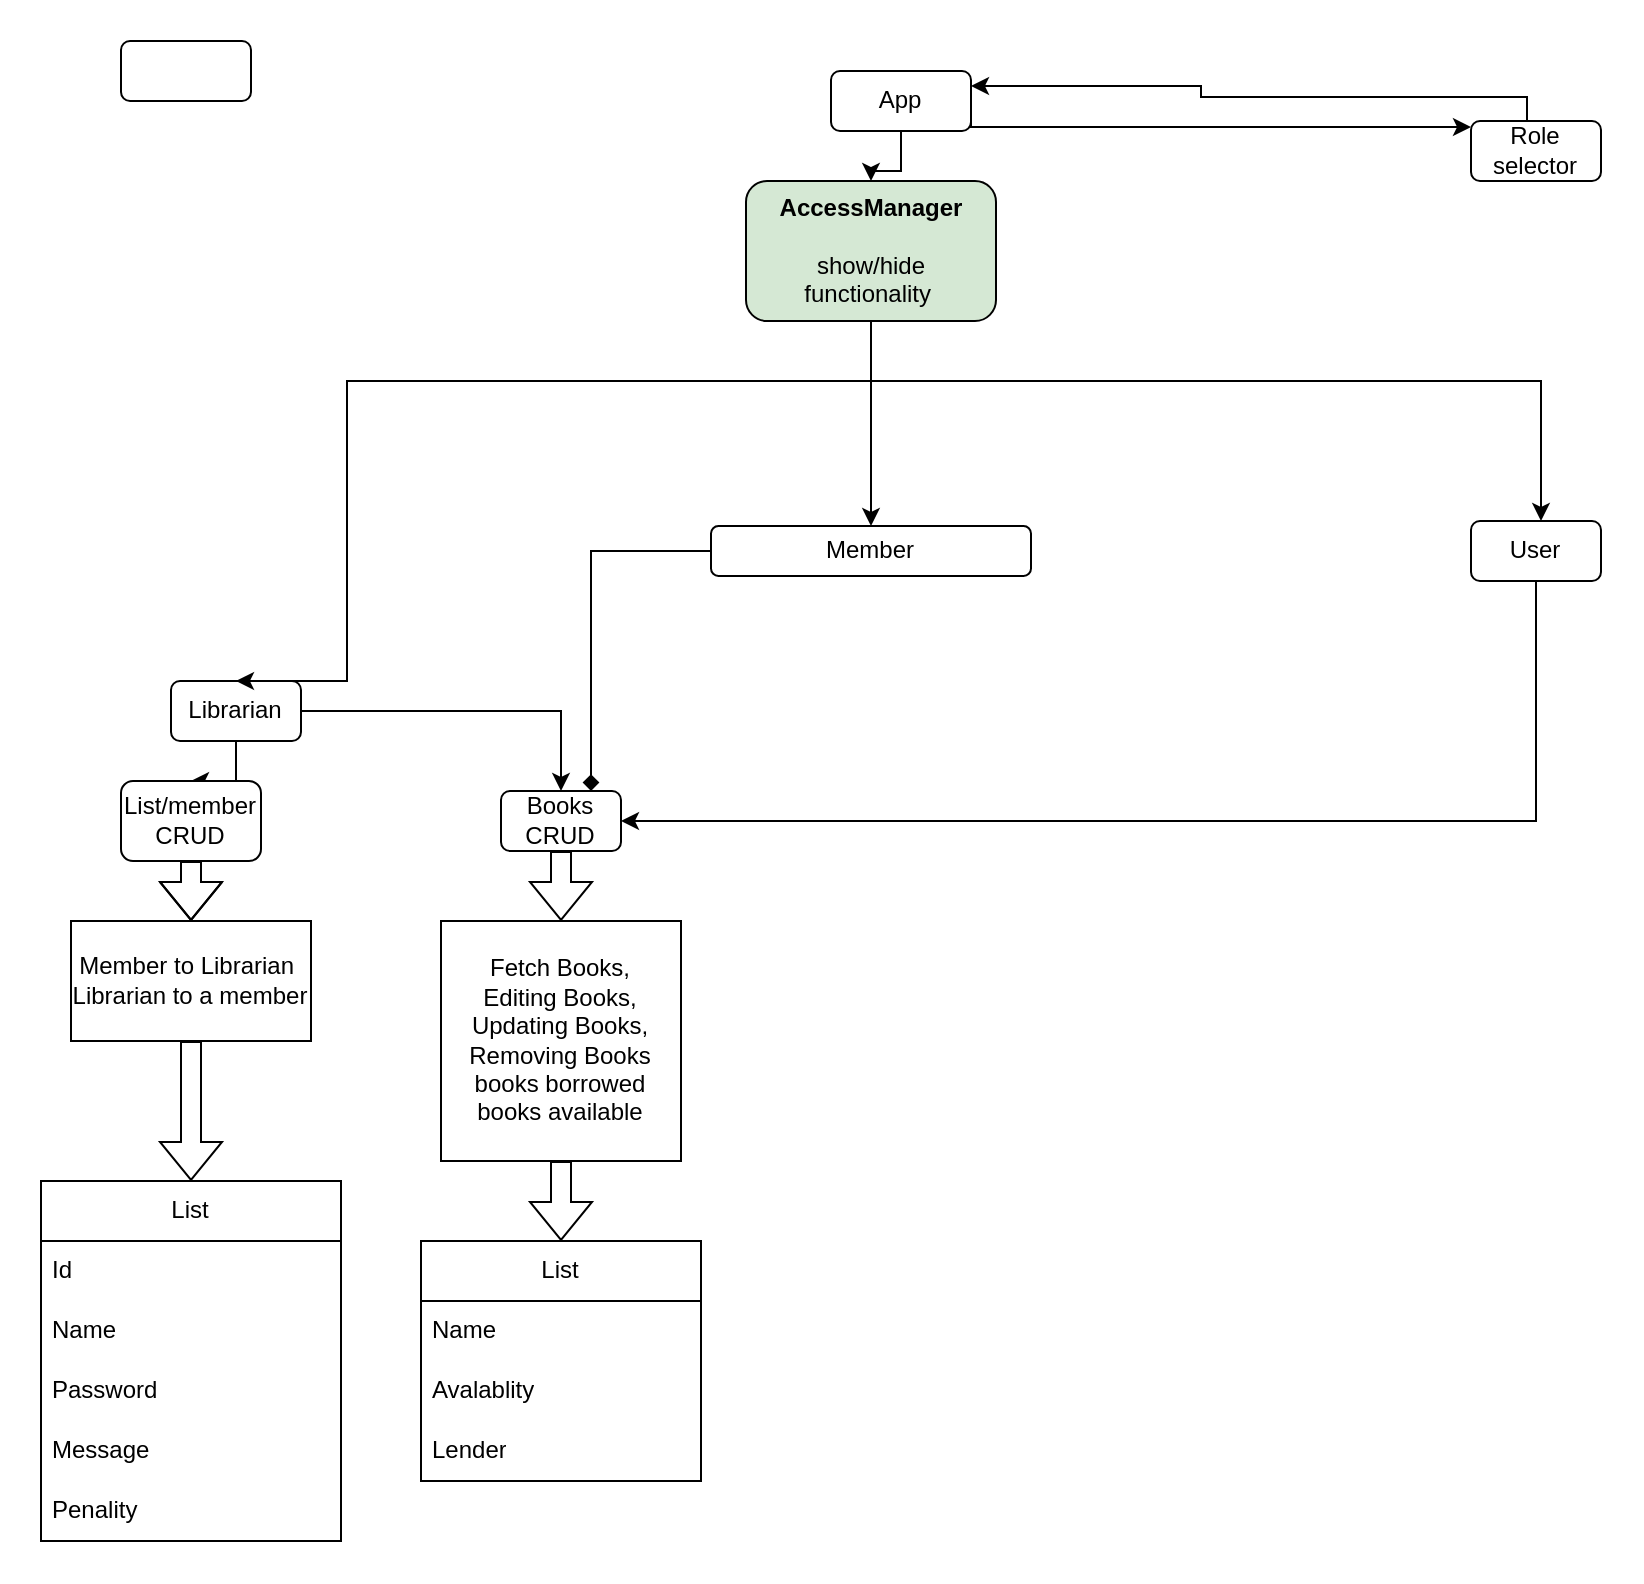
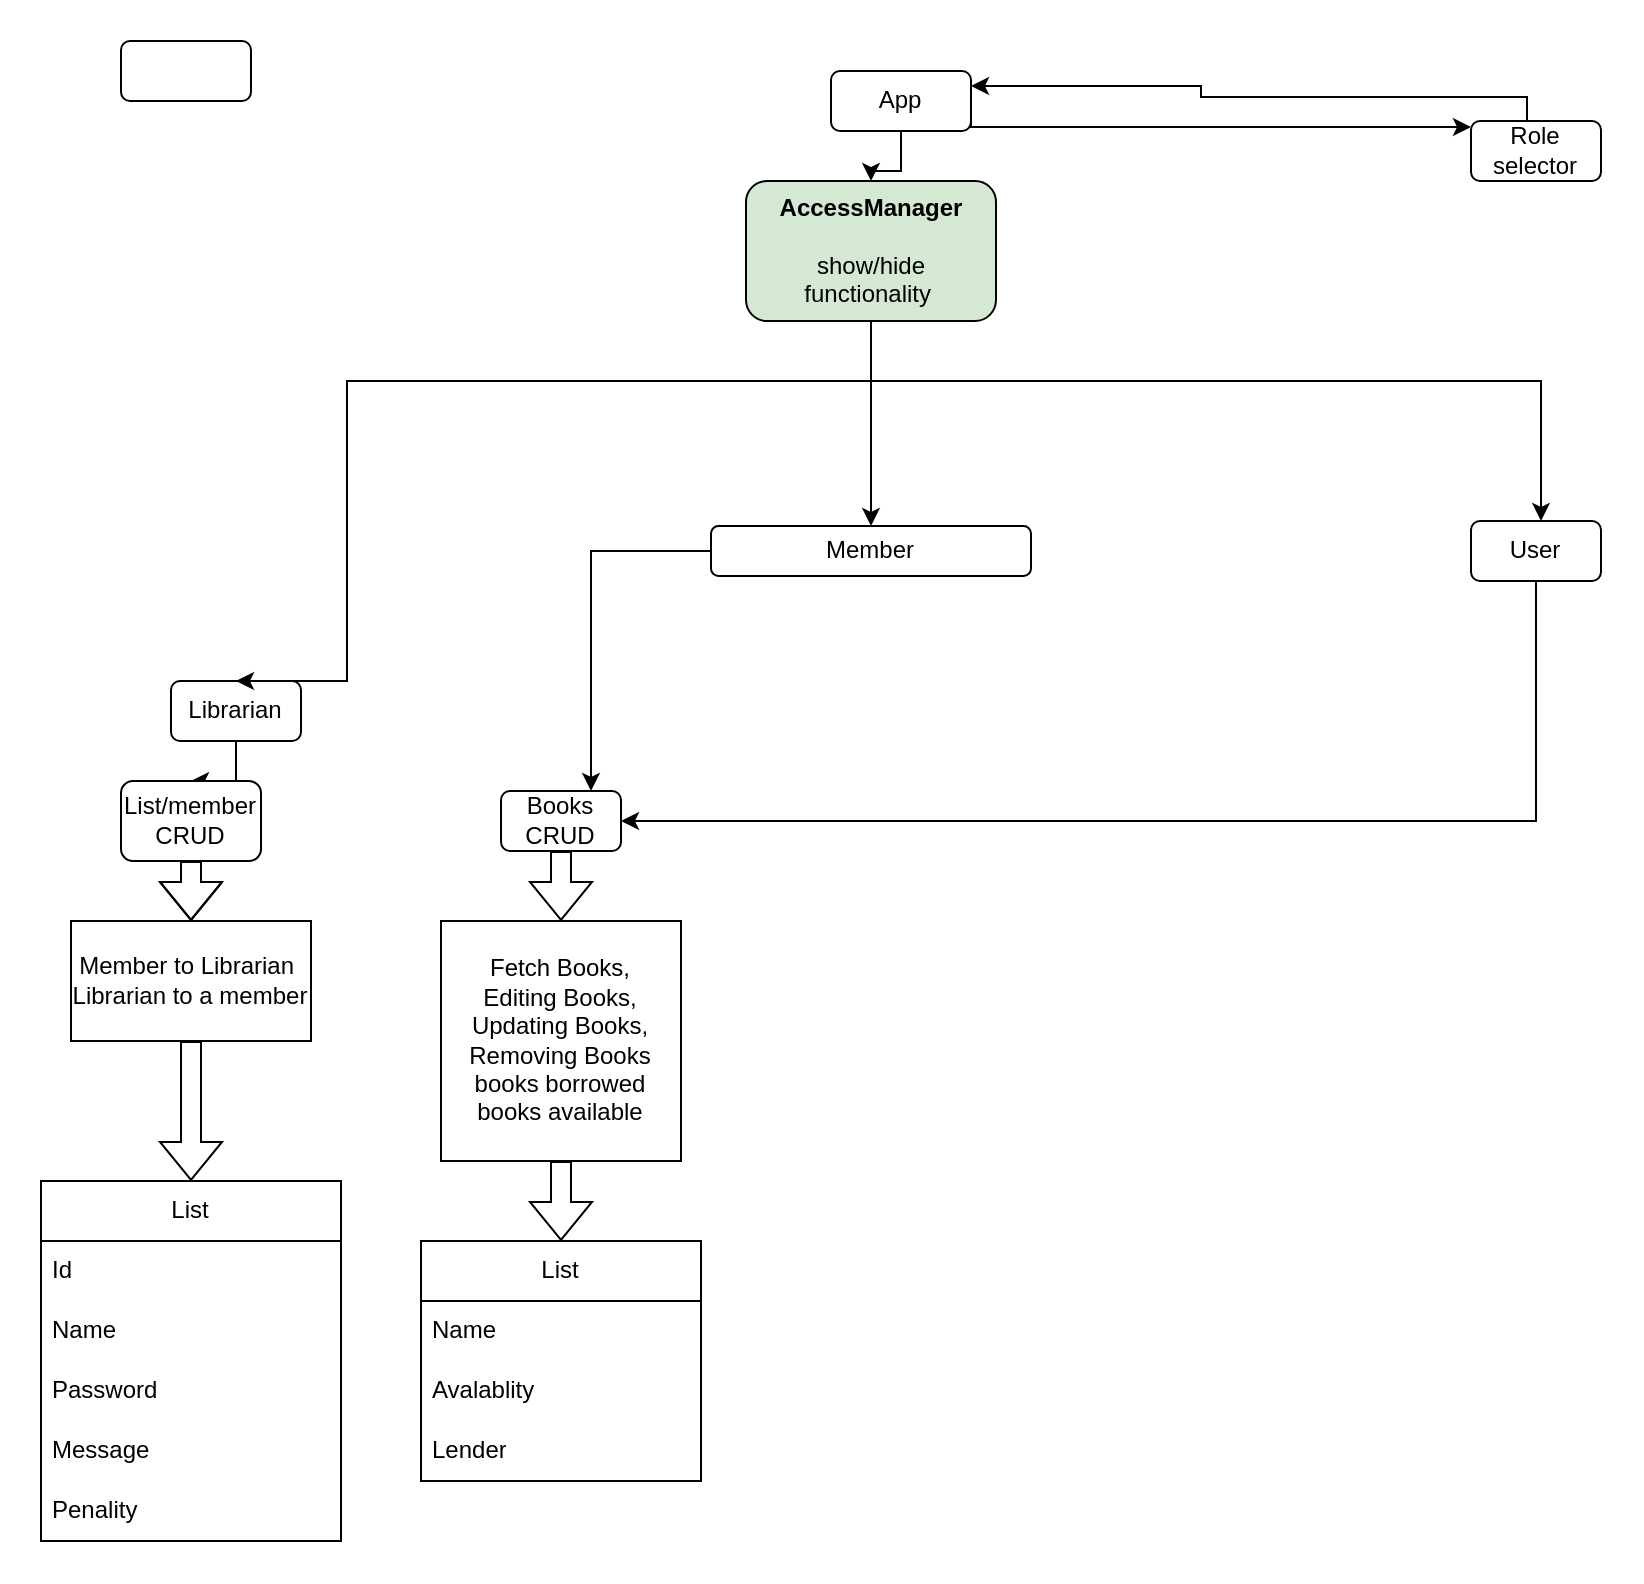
edge "Librarian" -> "Books CRUD": removed
edge "Member" -> "Books CRUD": arrowhead diamond -> classic
